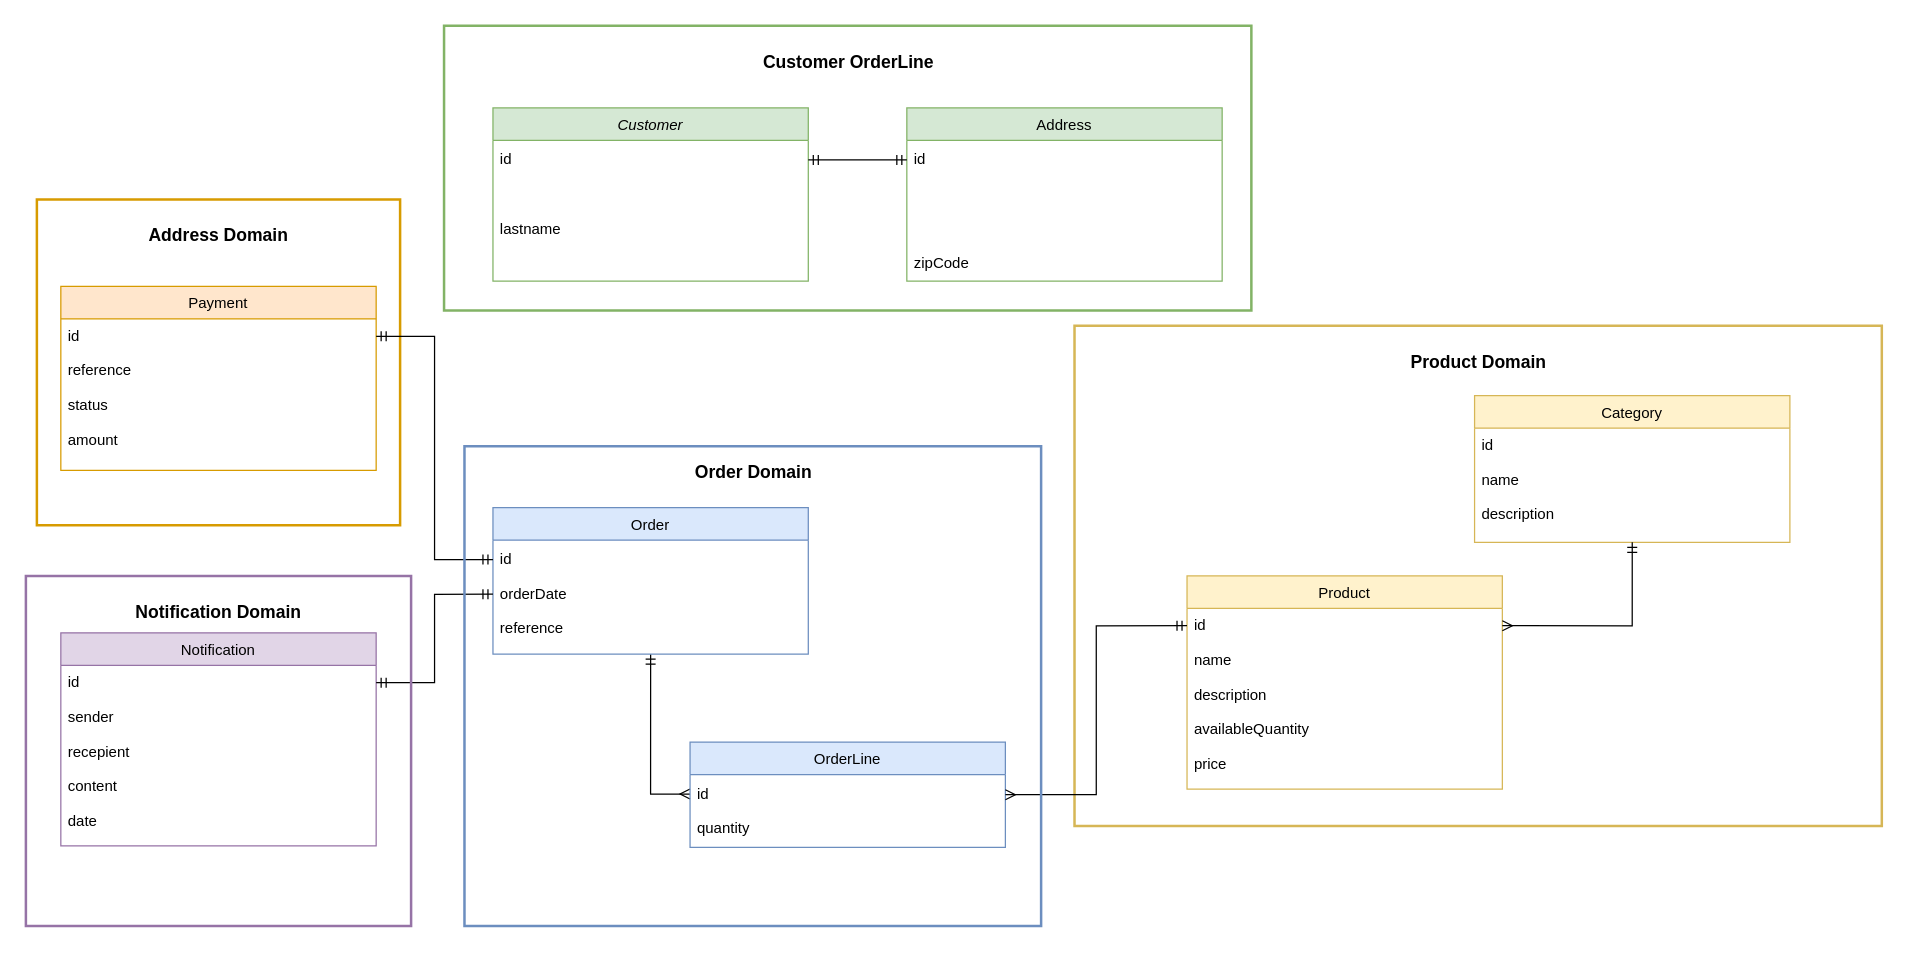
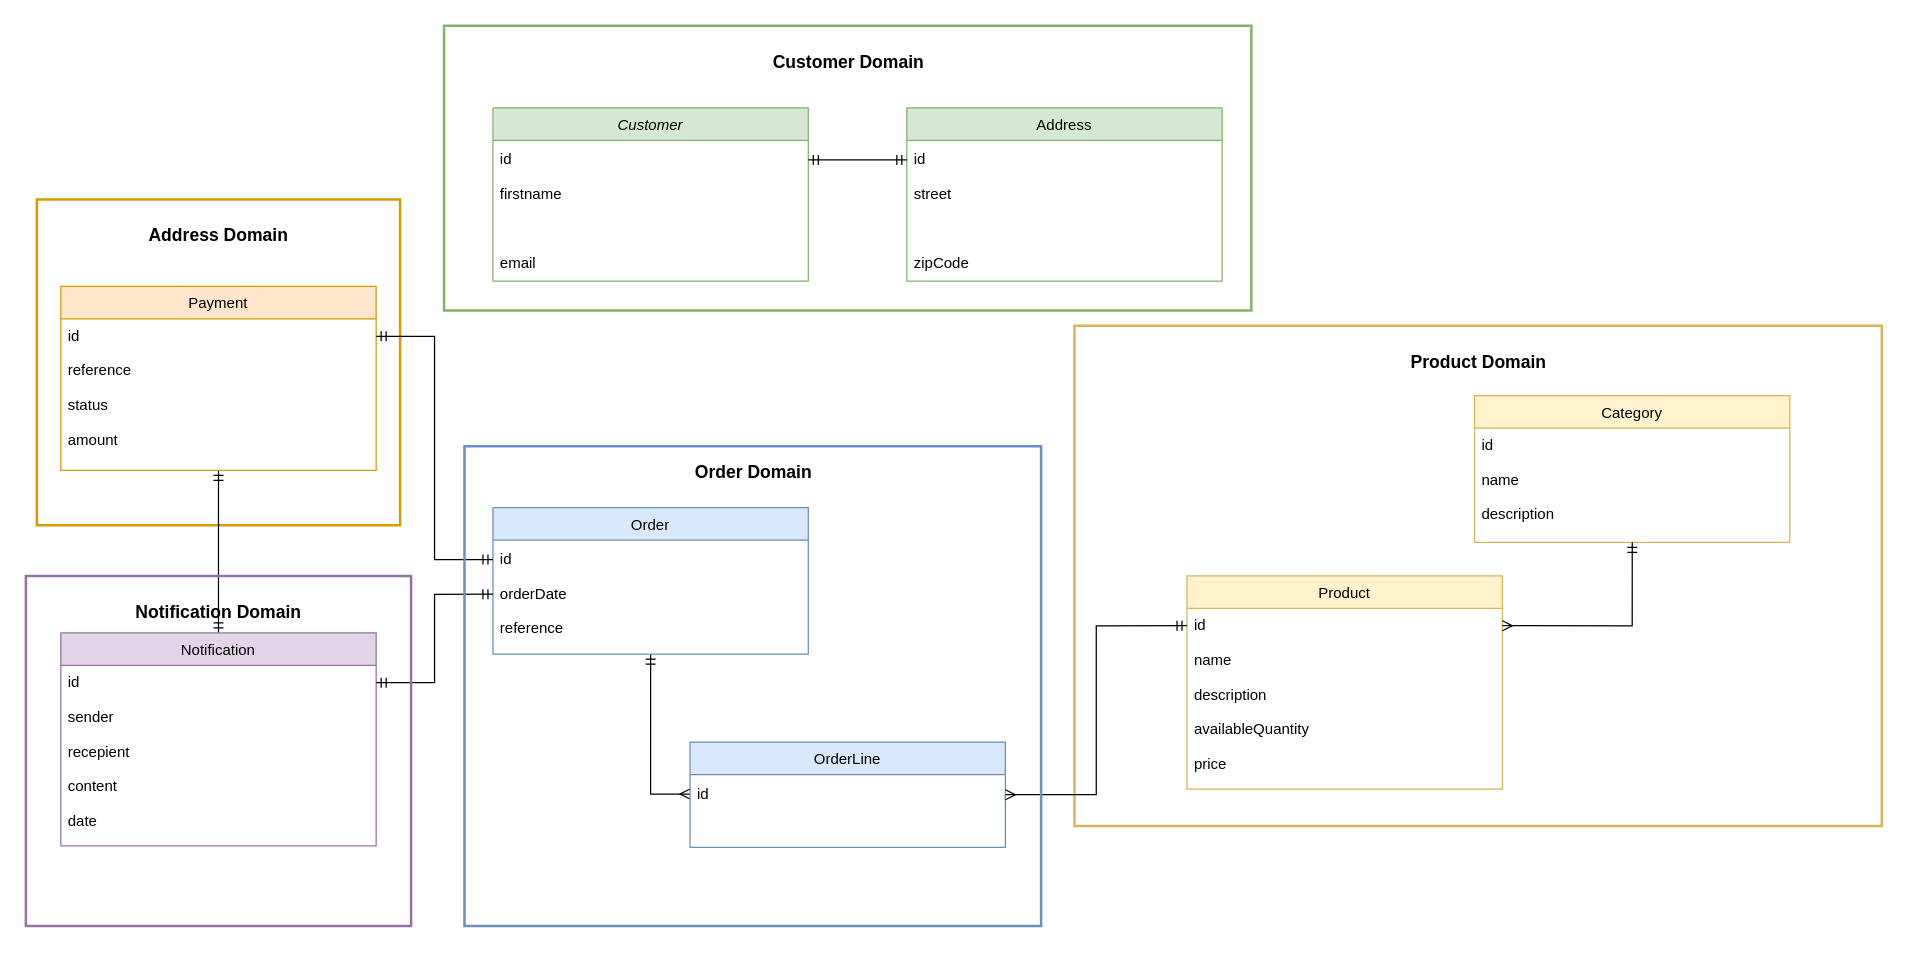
node "Customer OrderLine": label "Customer OrderLine" -> "Customer Domain"
node "firstname": added
node "street": added
node "lastname": removed
node "email": added
edge "Payment" -- "Notification": added
node "quantity": removed
